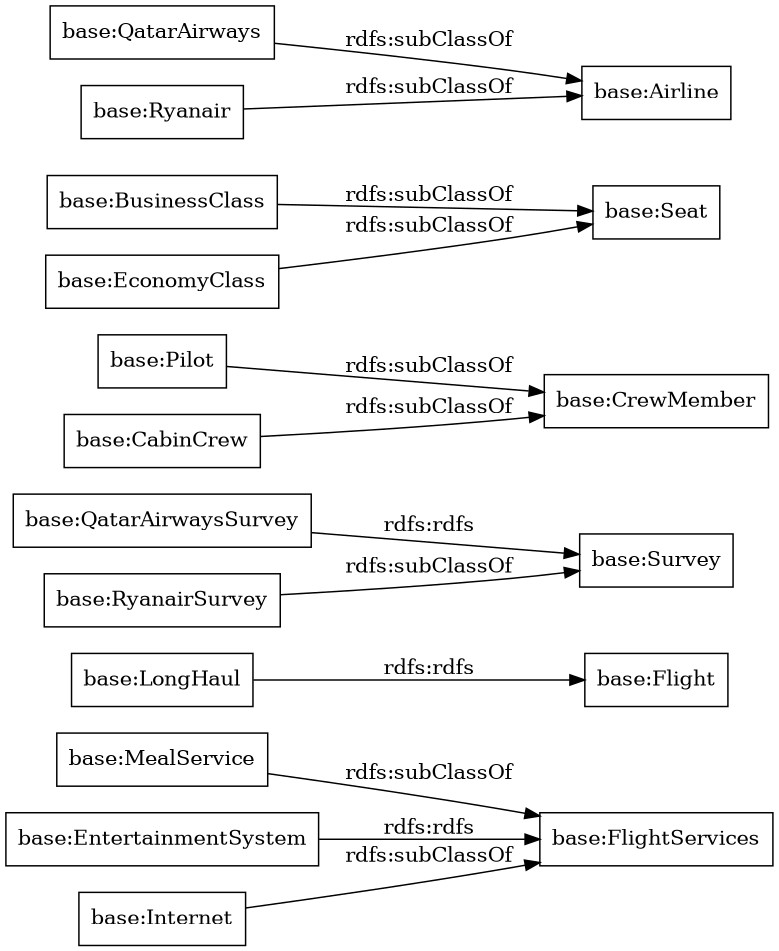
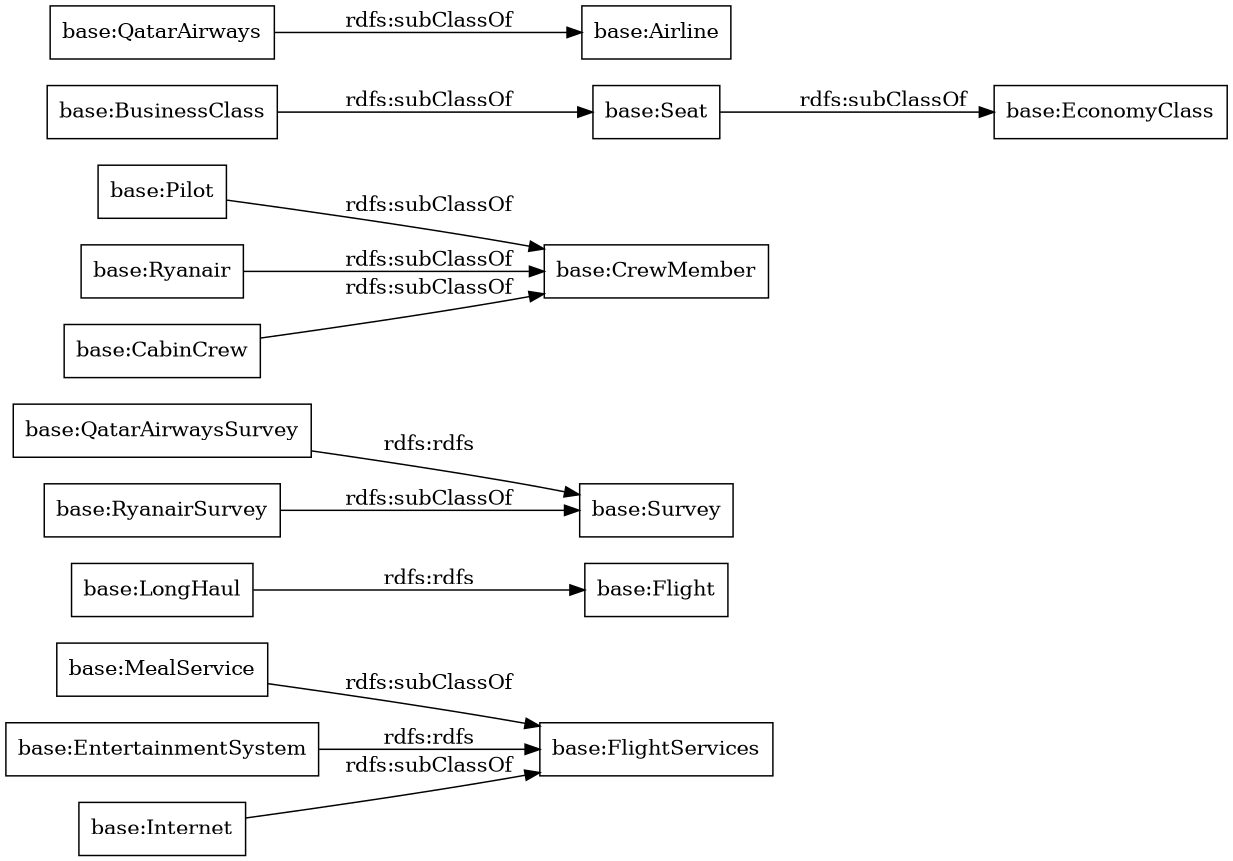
edge "base:Ryanair" -> "base:Airline": now "base:Ryanair" -> "base:CrewMember"
edge "base:EconomyClass" -> "base:Seat": reversed
